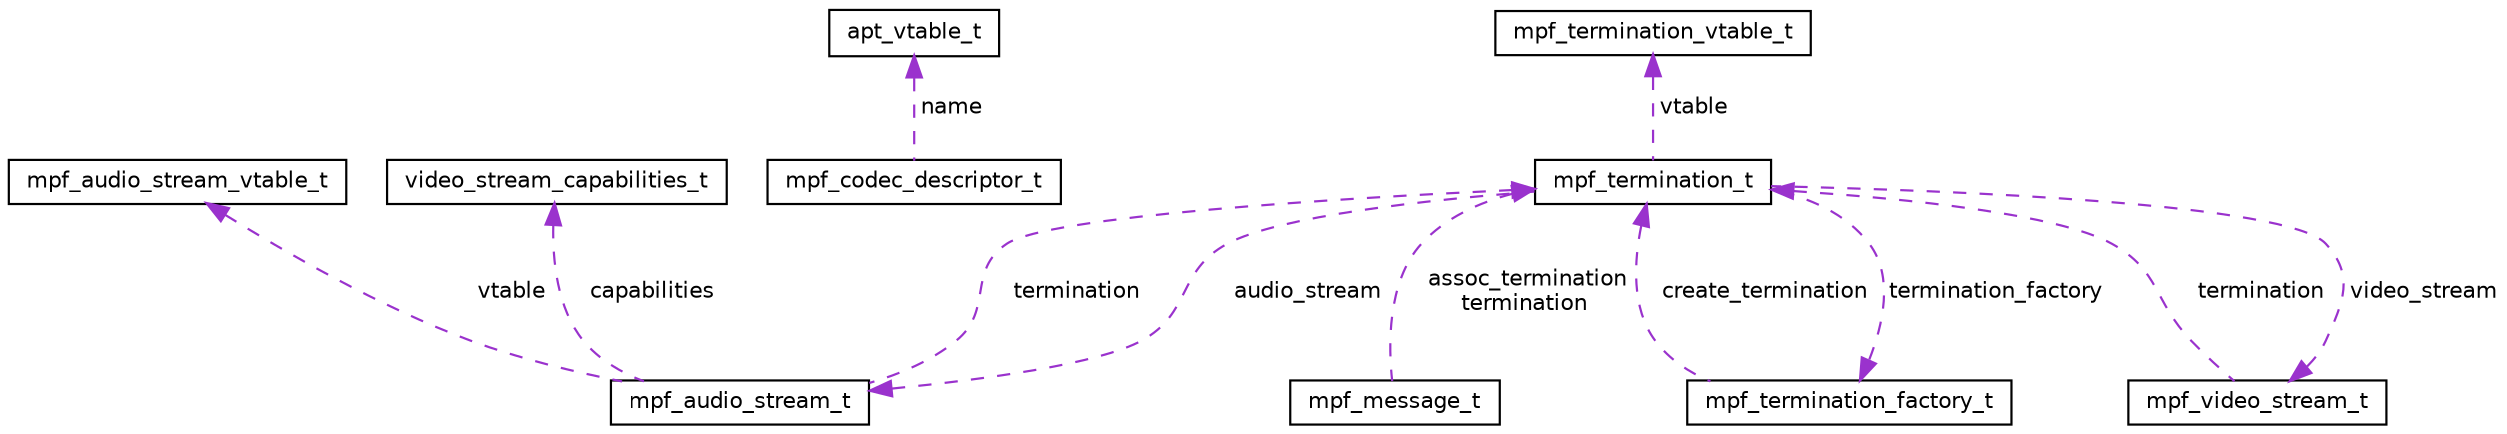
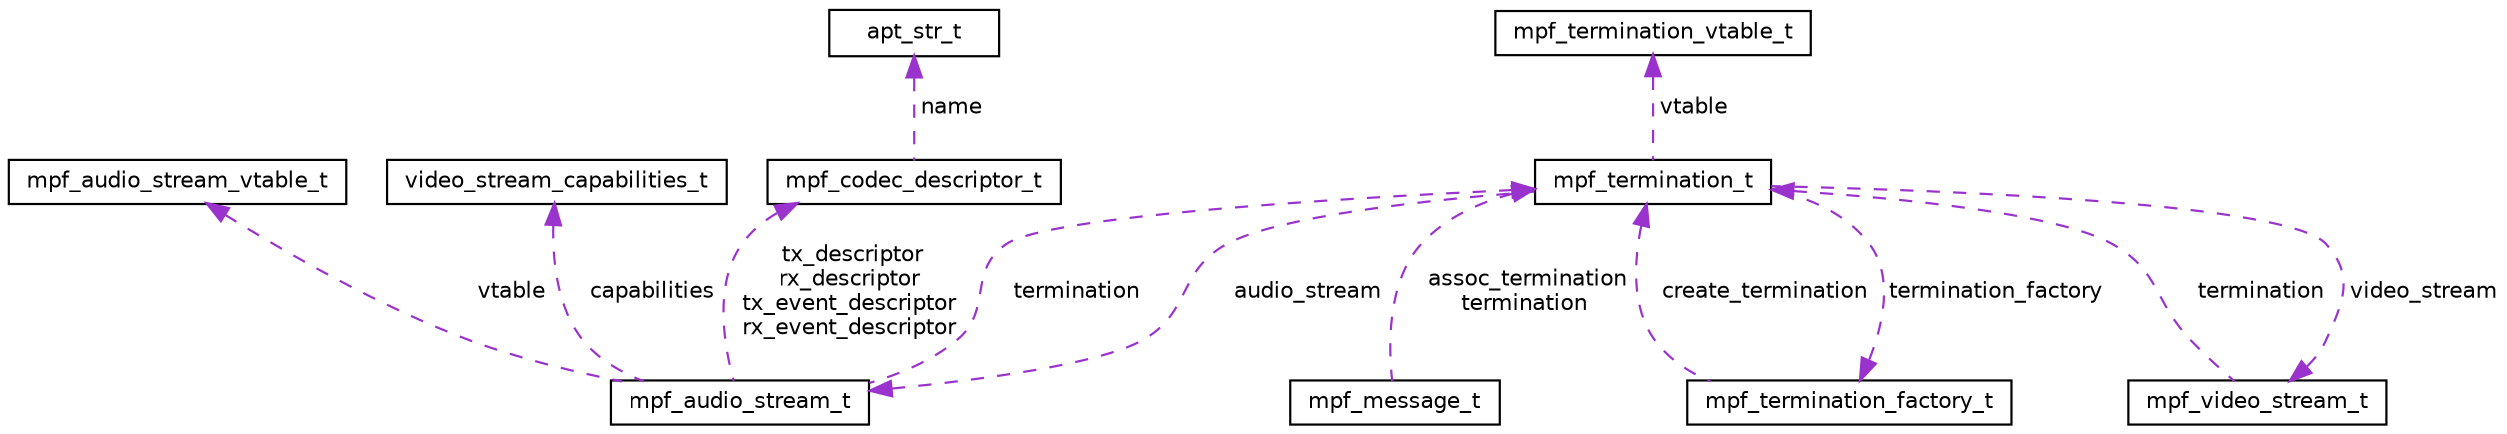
node "apt_vtable_t": label "apt_vtable_t" -> "apt_str_t"
edge "mpf_audio_stream_t" -> "mpf_codec_descriptor_t": added, label "tx_descriptor rx_descriptor tx_event_descriptor rx_event_descriptor"
